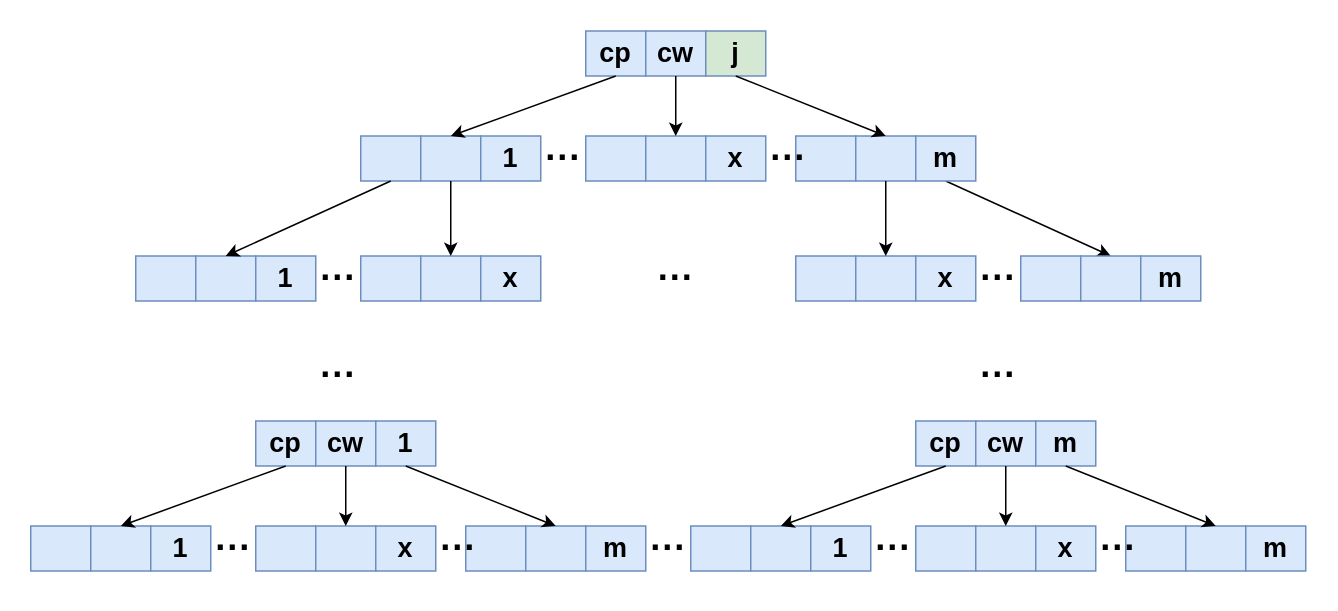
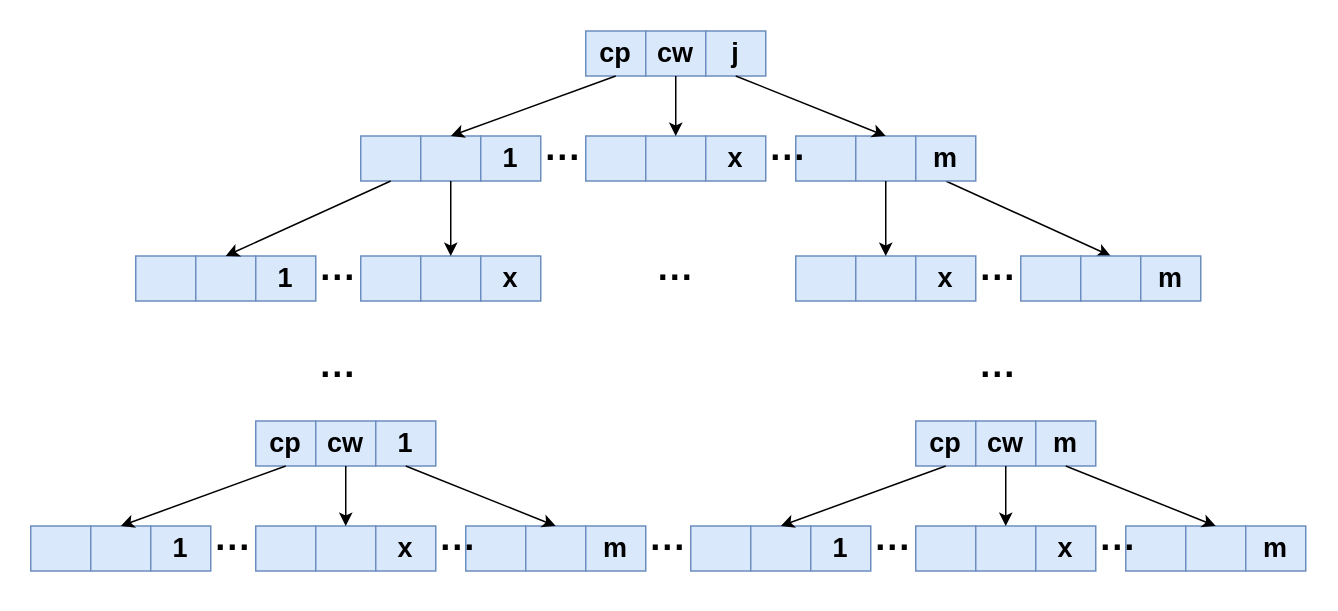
node "j": fillcolor #d5e8d4 -> #dae8fc
